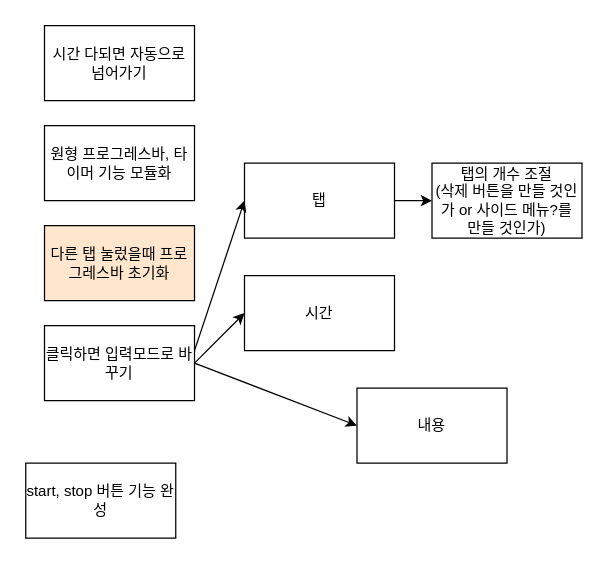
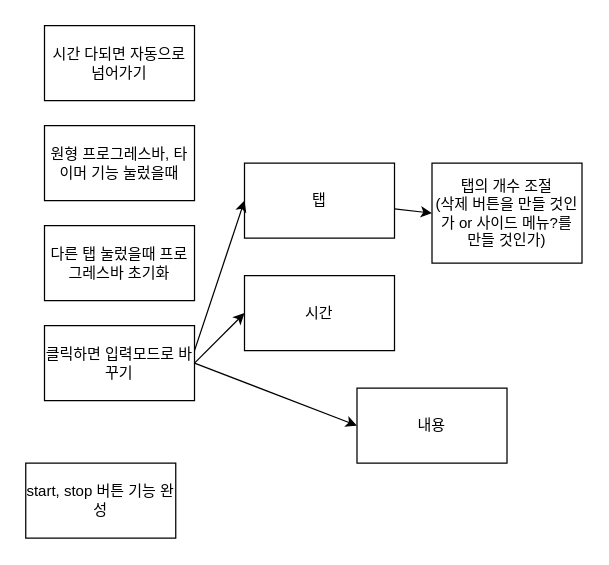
node "원형 프로그레스바, 타이머 기능 모듈화": label "원형 프로그레스바, 타이머 기능 모듈화" -> "원형 프로그레스바, 타이머 기능 눌렀을때"
node "탭의 개수 조절 (삭제 버튼을 만들 것인가 or 사이드 메뉴?를 만들 것인가)": size 150x75 -> 150x100
node "다른 탭 눌렀을때 프로그레스바 초기화": fillcolor #ffe6cc -> #ffffff
